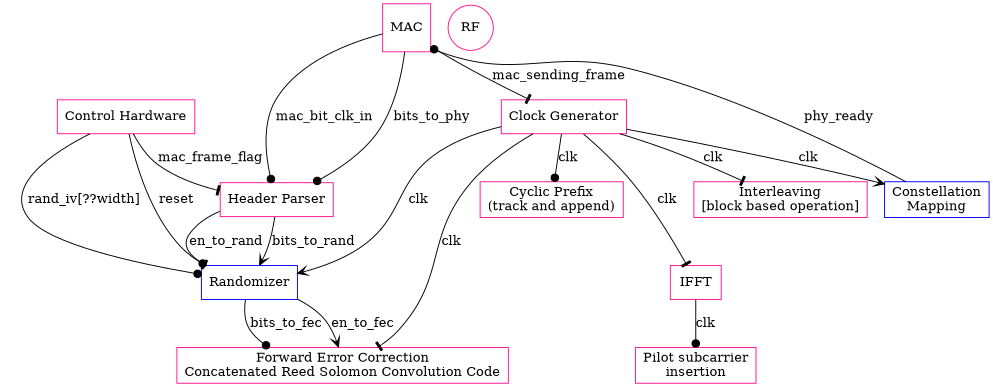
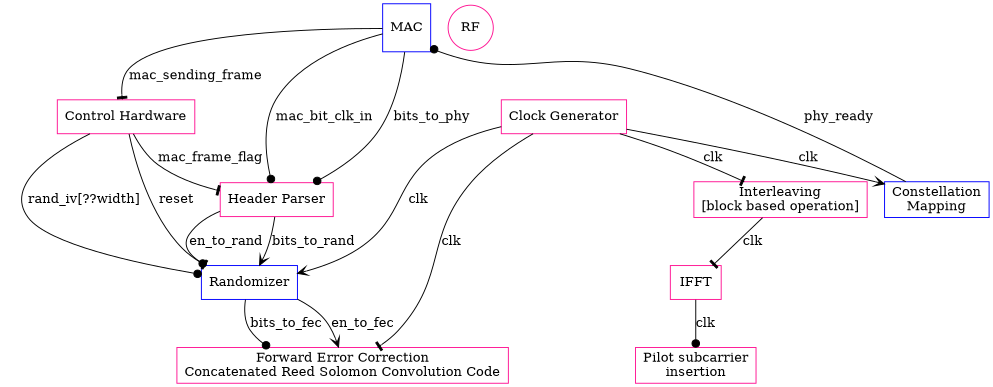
node "MAC": color deeppink -> blue
edge "MAC" -> "Clock Generator": now "MAC" -> "Control Hardware"
edge "Clock Generator" -> "IFFT": now "Interleaving [block based operation]" -> "IFFT"
node "Cyclic Prefix (track and append)": removed
